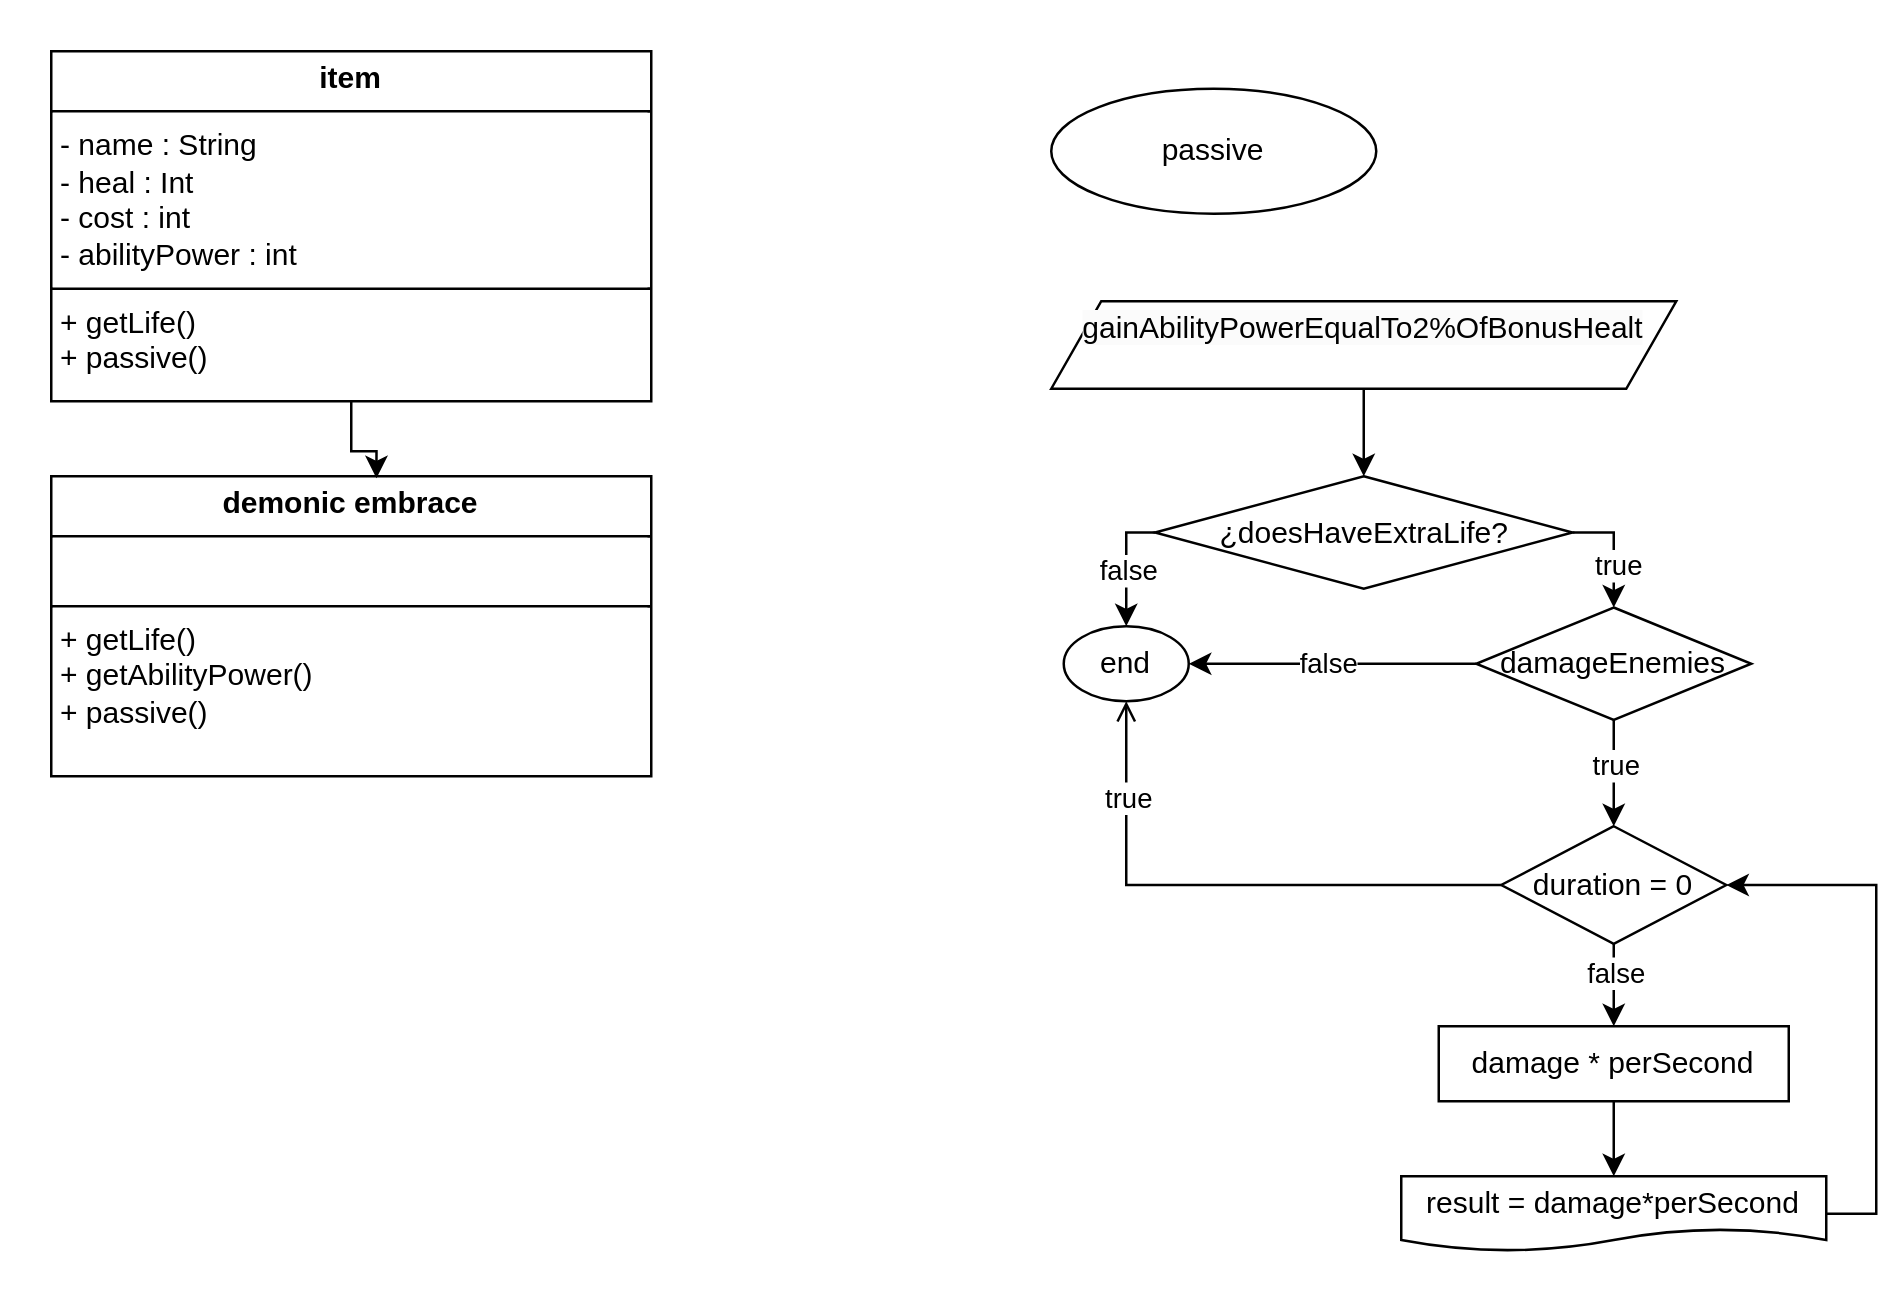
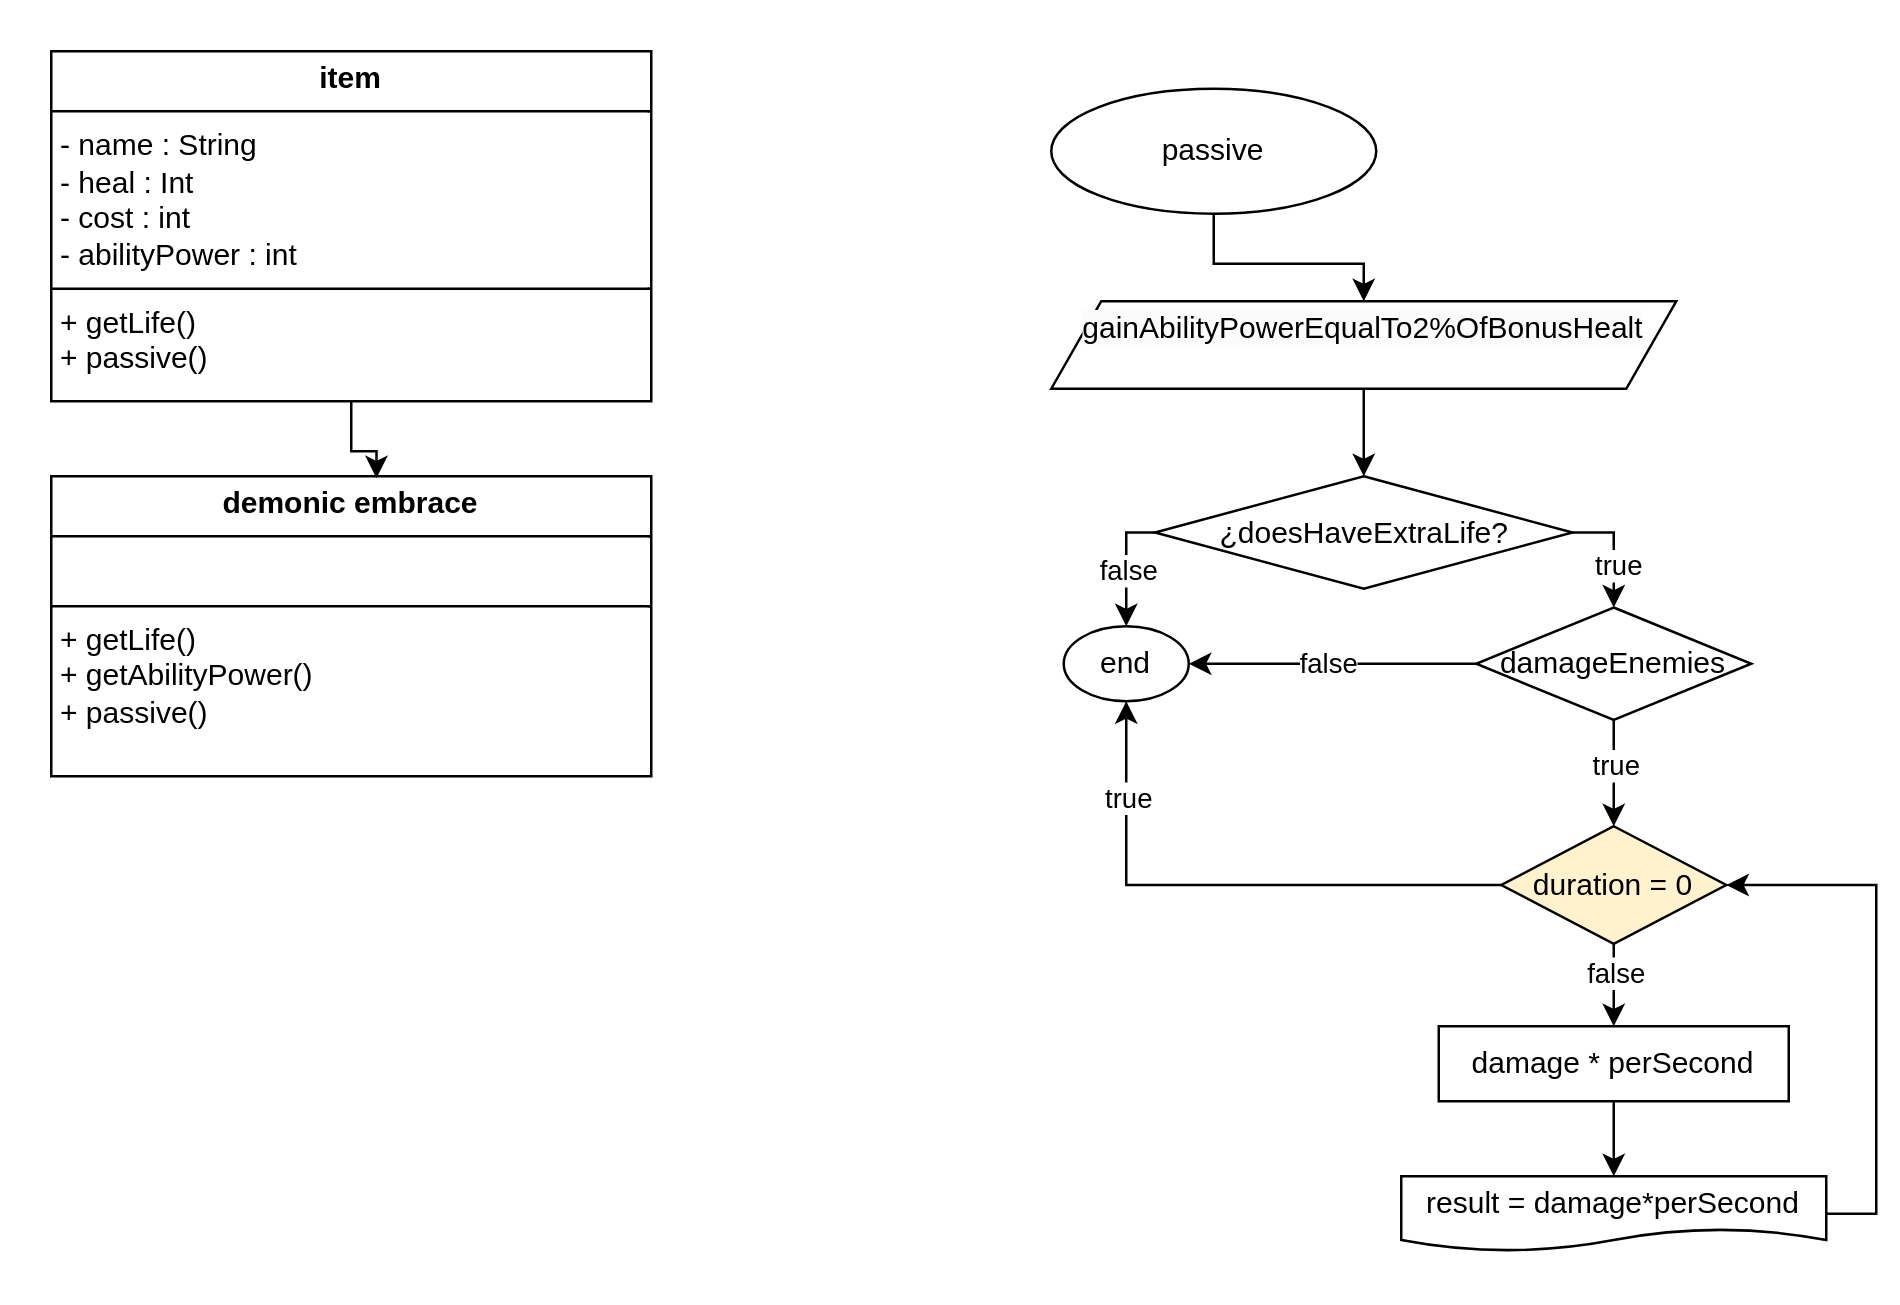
edge "passive" -> "gainAbilityPowerEqualTo2%OfBonusHealt": added
edge "duration = 0" -> "end": arrowhead open -> classic
node "duration = 0": fillcolor #ffffff -> #fff2cc
